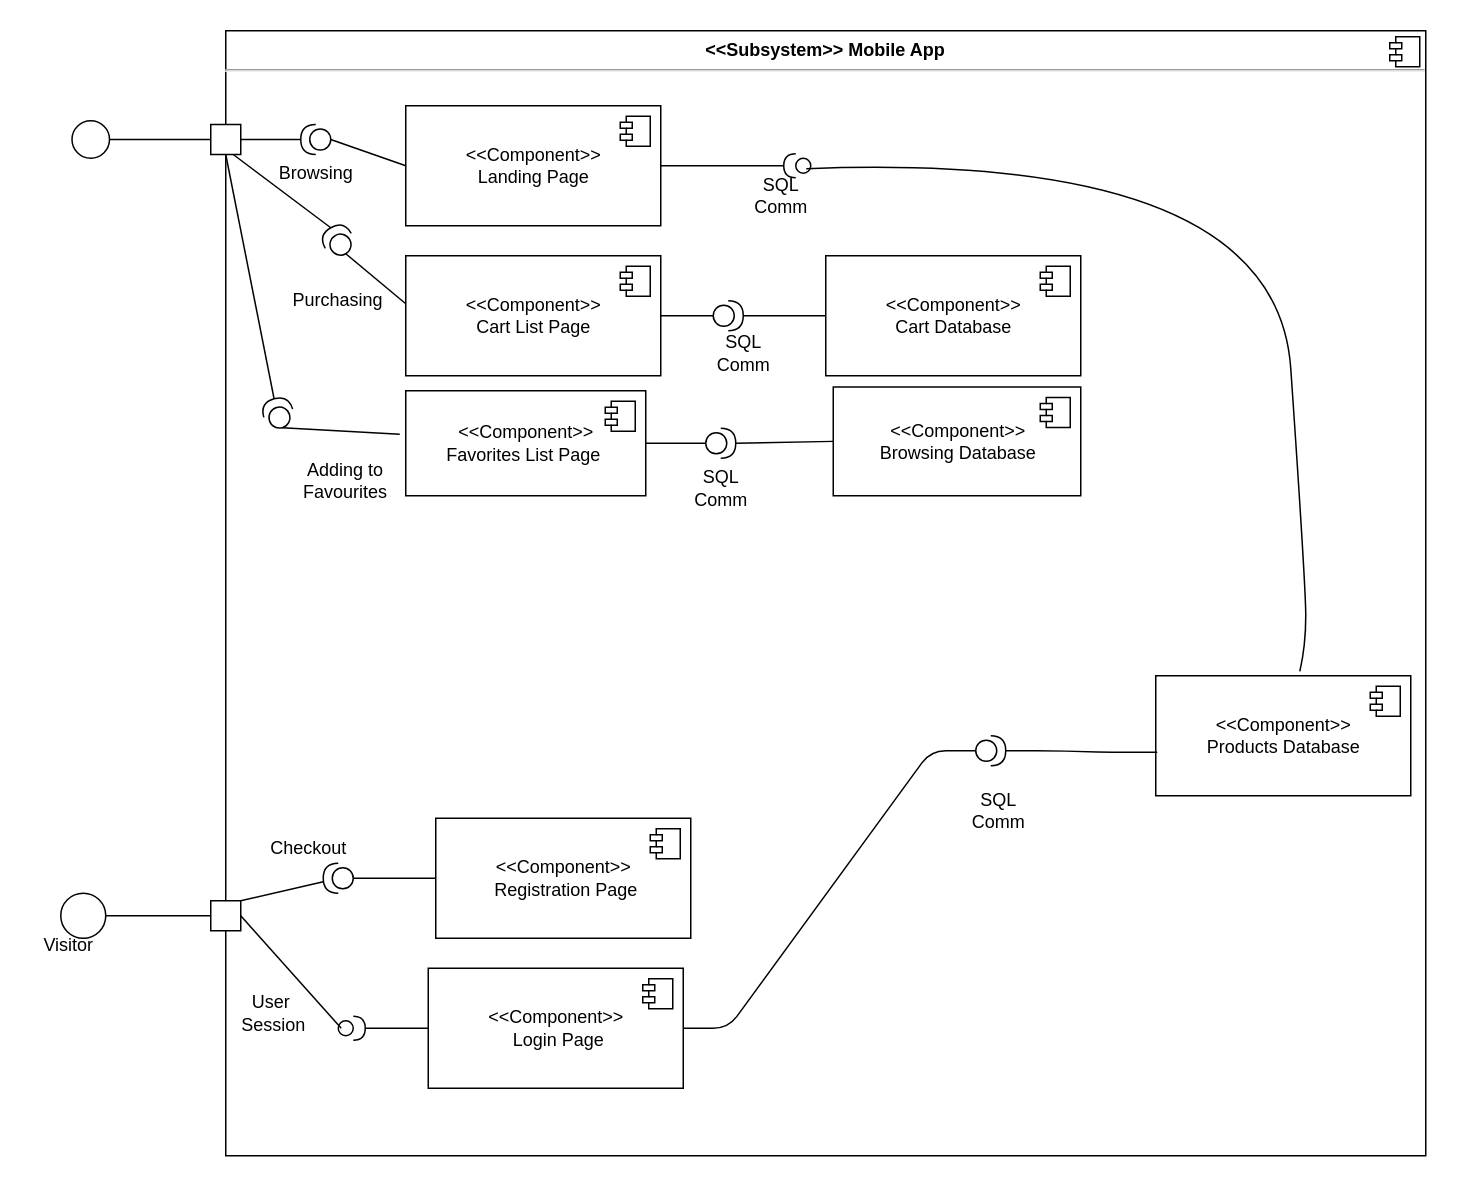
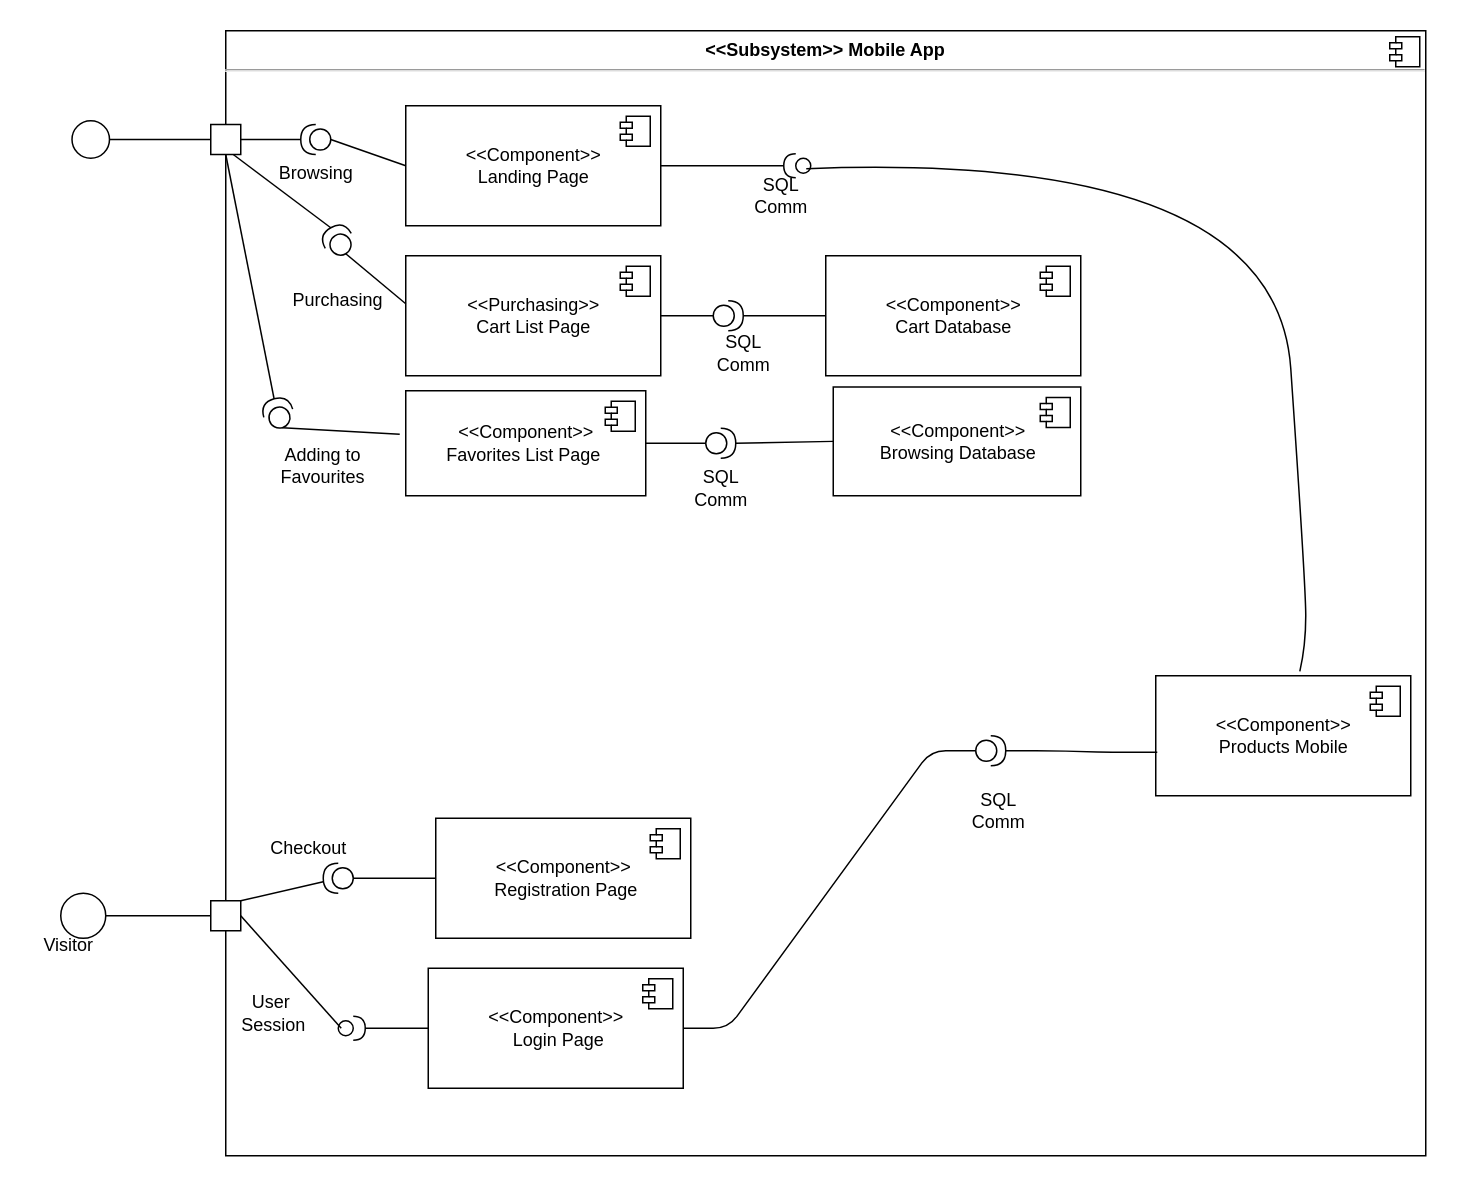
node "<<Component>> Cart List Page": label "<<Component>> Cart List Page" -> "<<Purchasing>> Cart List Page"
node "Adding to Favourites": moved (346, 481) -> (323, 466)
node "<<Component>> Products Database": label "<<Component>> Products Database" -> "<<Component>> Products Mobile"
